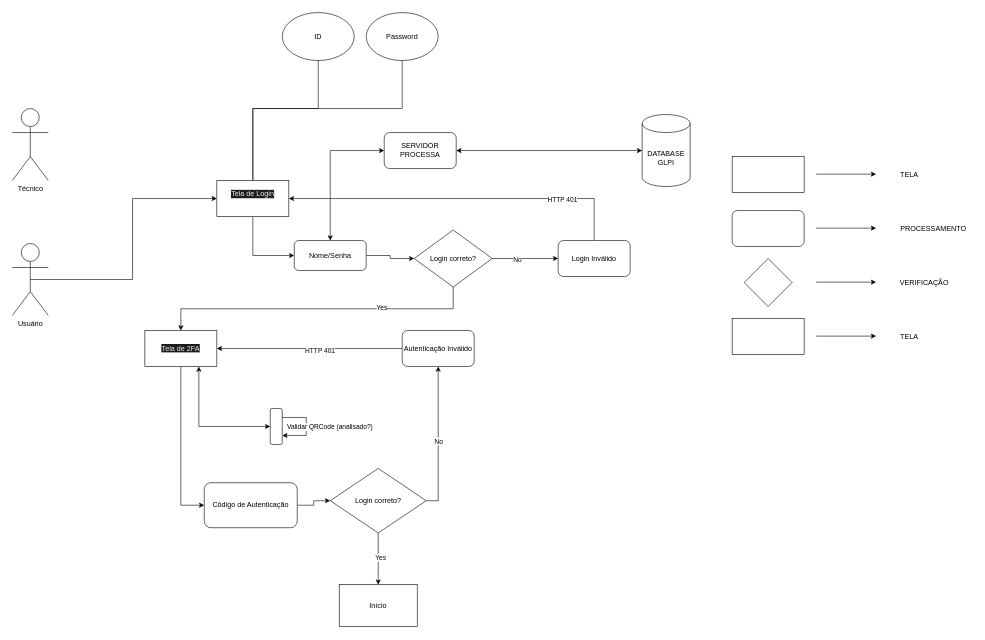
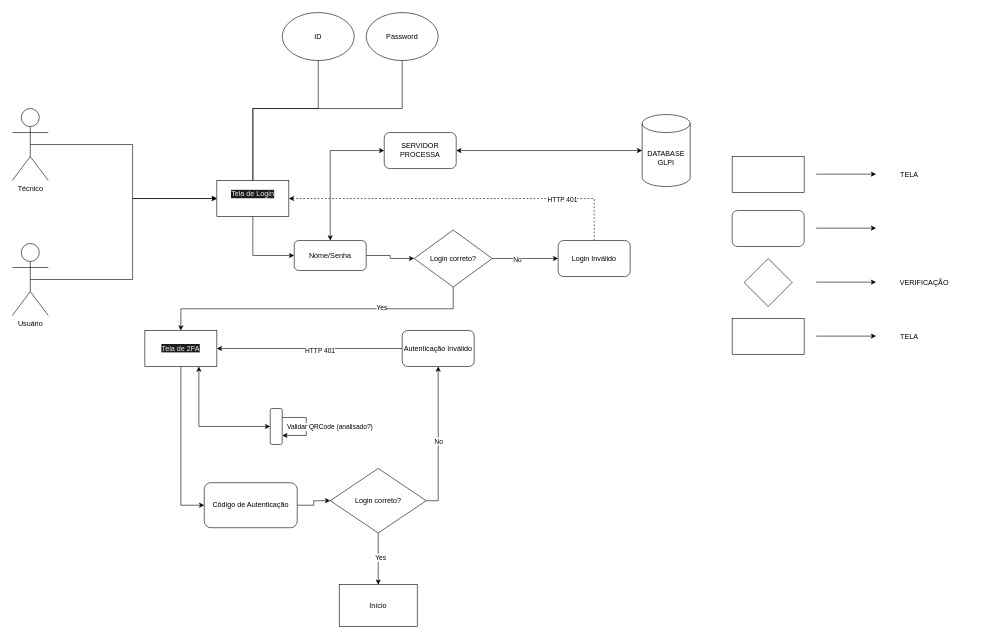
edge "Técnico" -> "Tela de Login": added
edge "Login Inválido" -> "Tela de Login": style solid -> dashed
node "PROCESSAMENTO": removed
